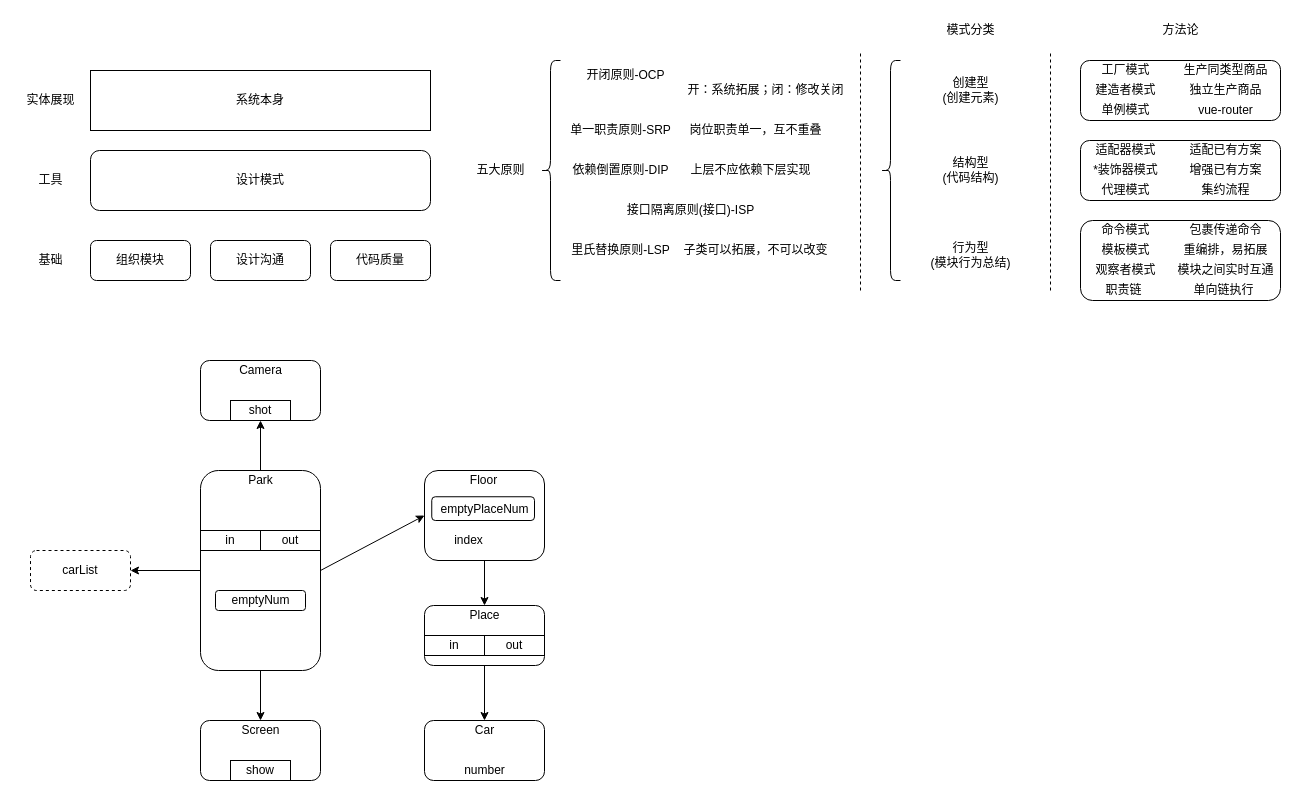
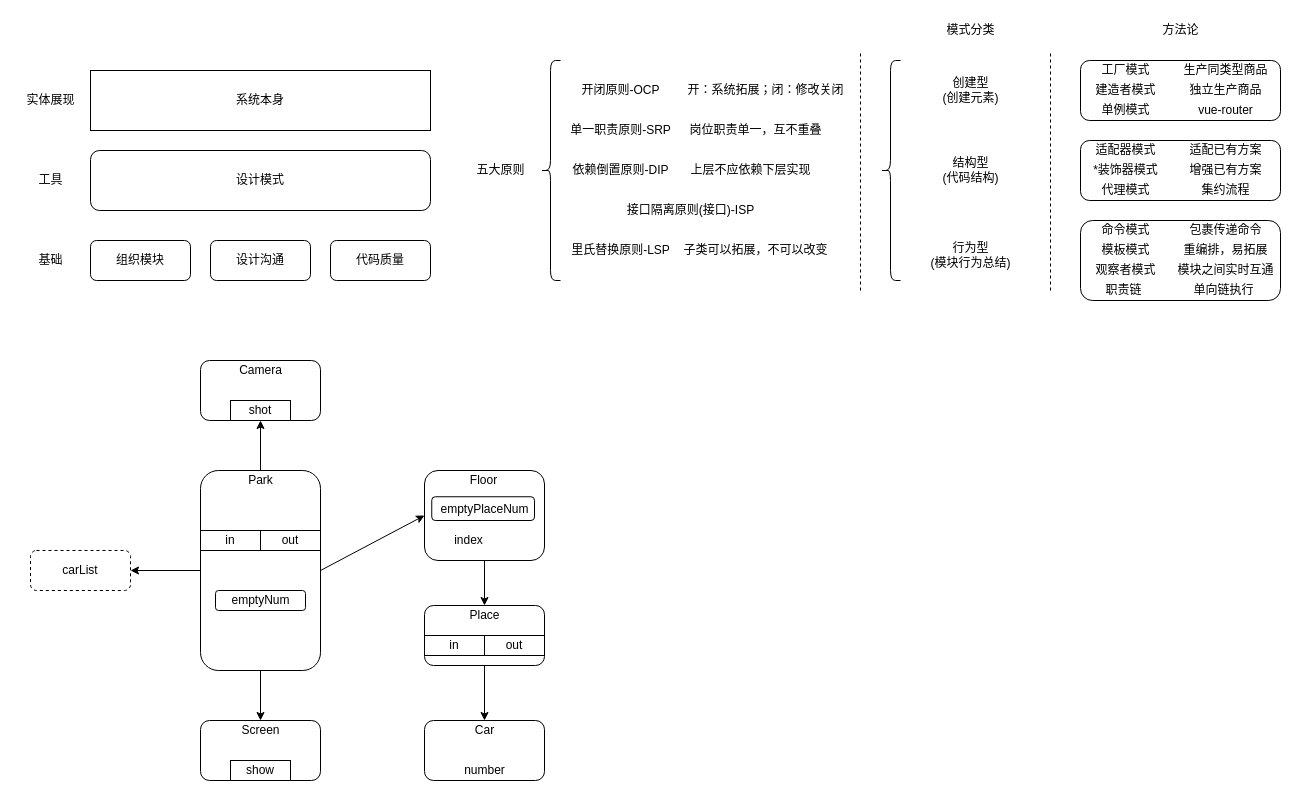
node "开闭原则-OCP": moved (626, 76) -> (621, 91)
